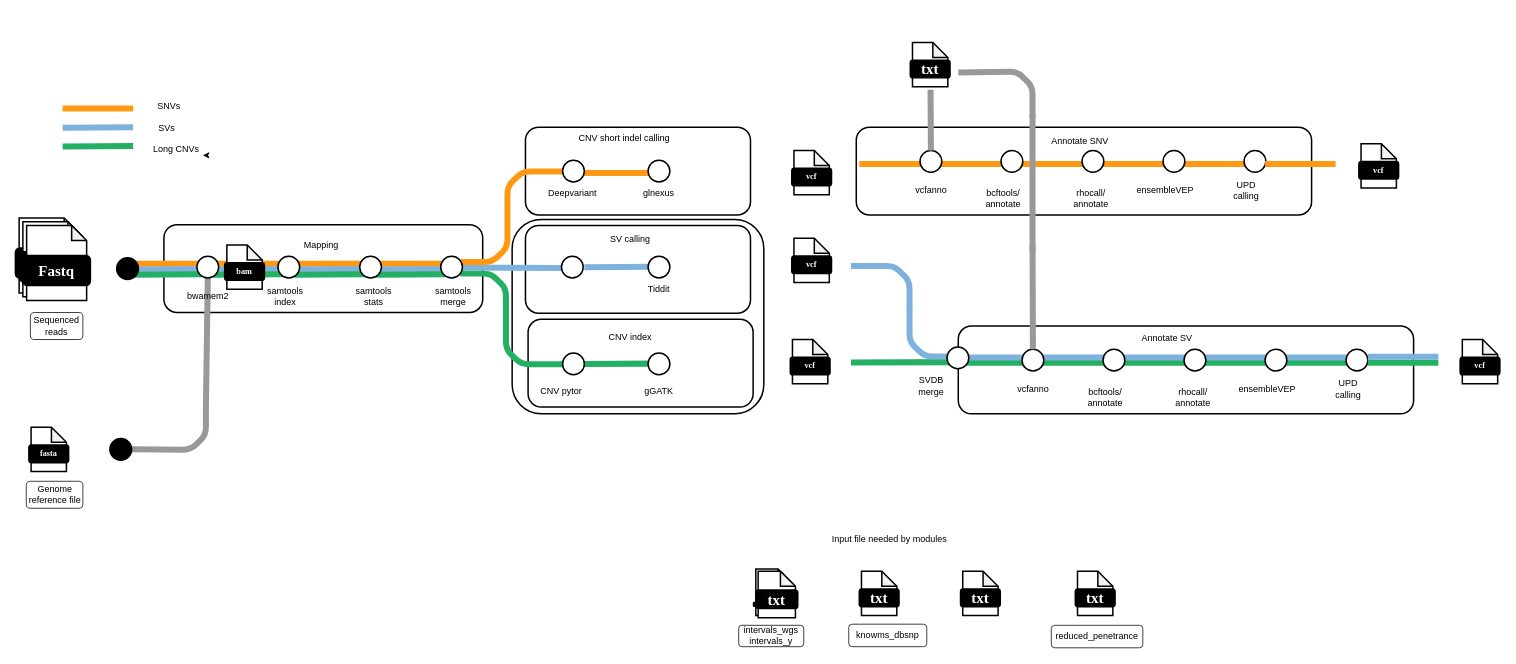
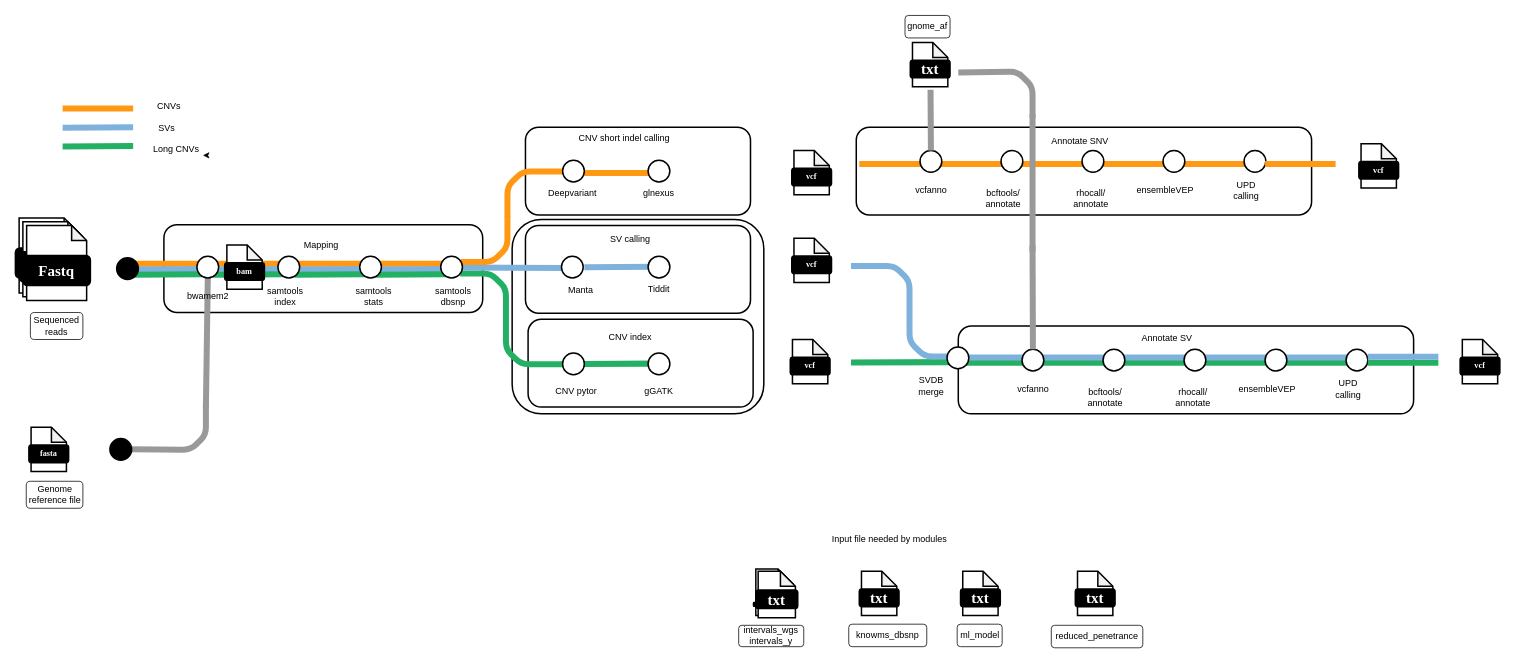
node "gnome_af": added
node "SNVs": label "SNVs" -> "CNVs"
node "Manta": added
node "samtools merge": label "samtools merge" -> "samtools dbsnp"
node "CNV pytor": moved (561, 391) -> (576, 391)
node "ml_model": added
